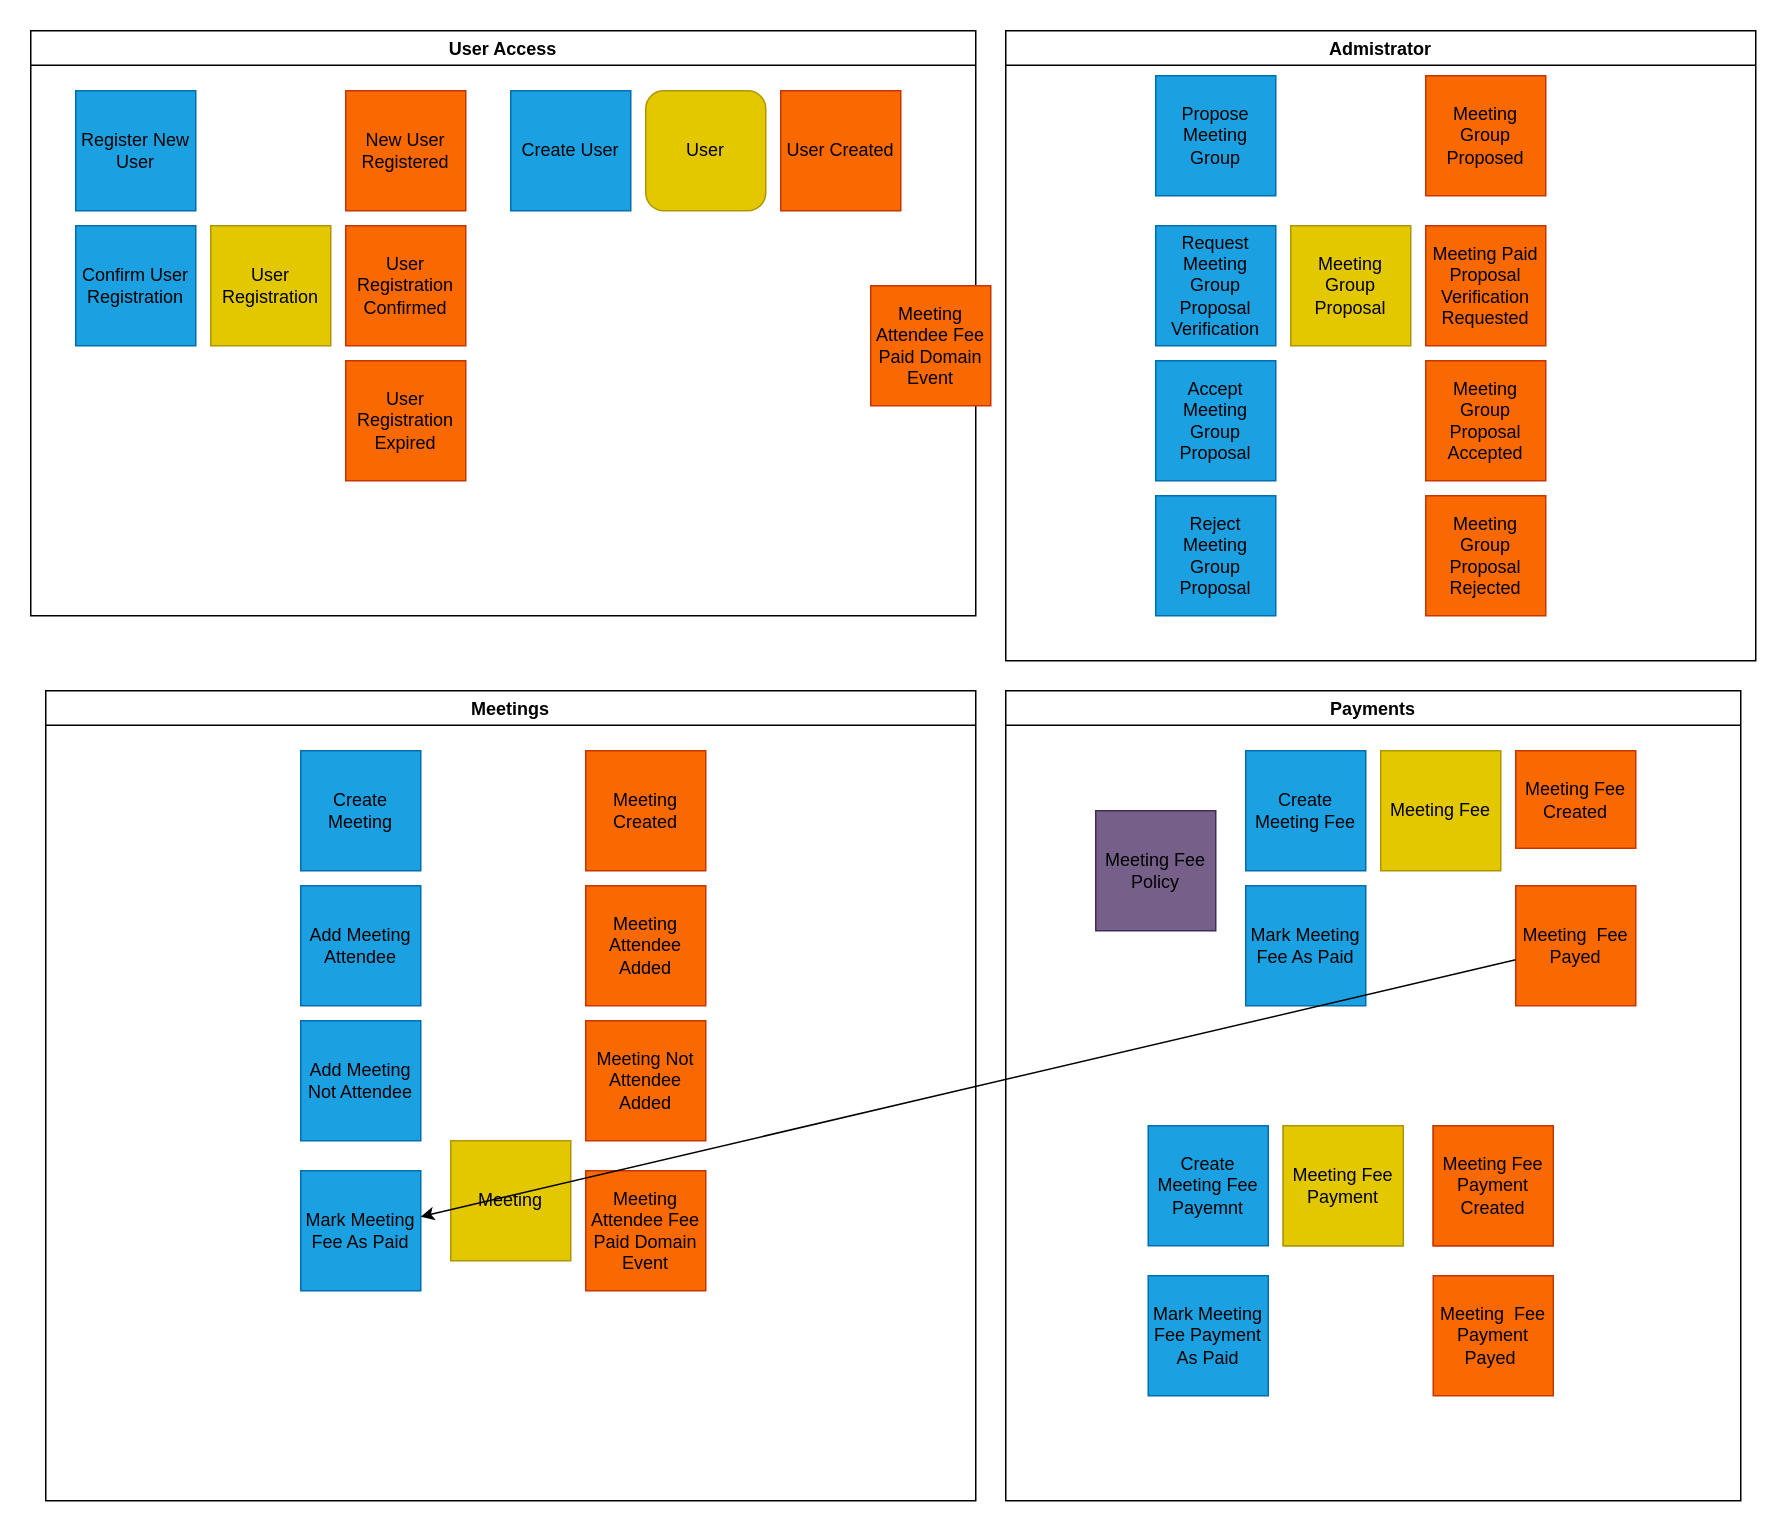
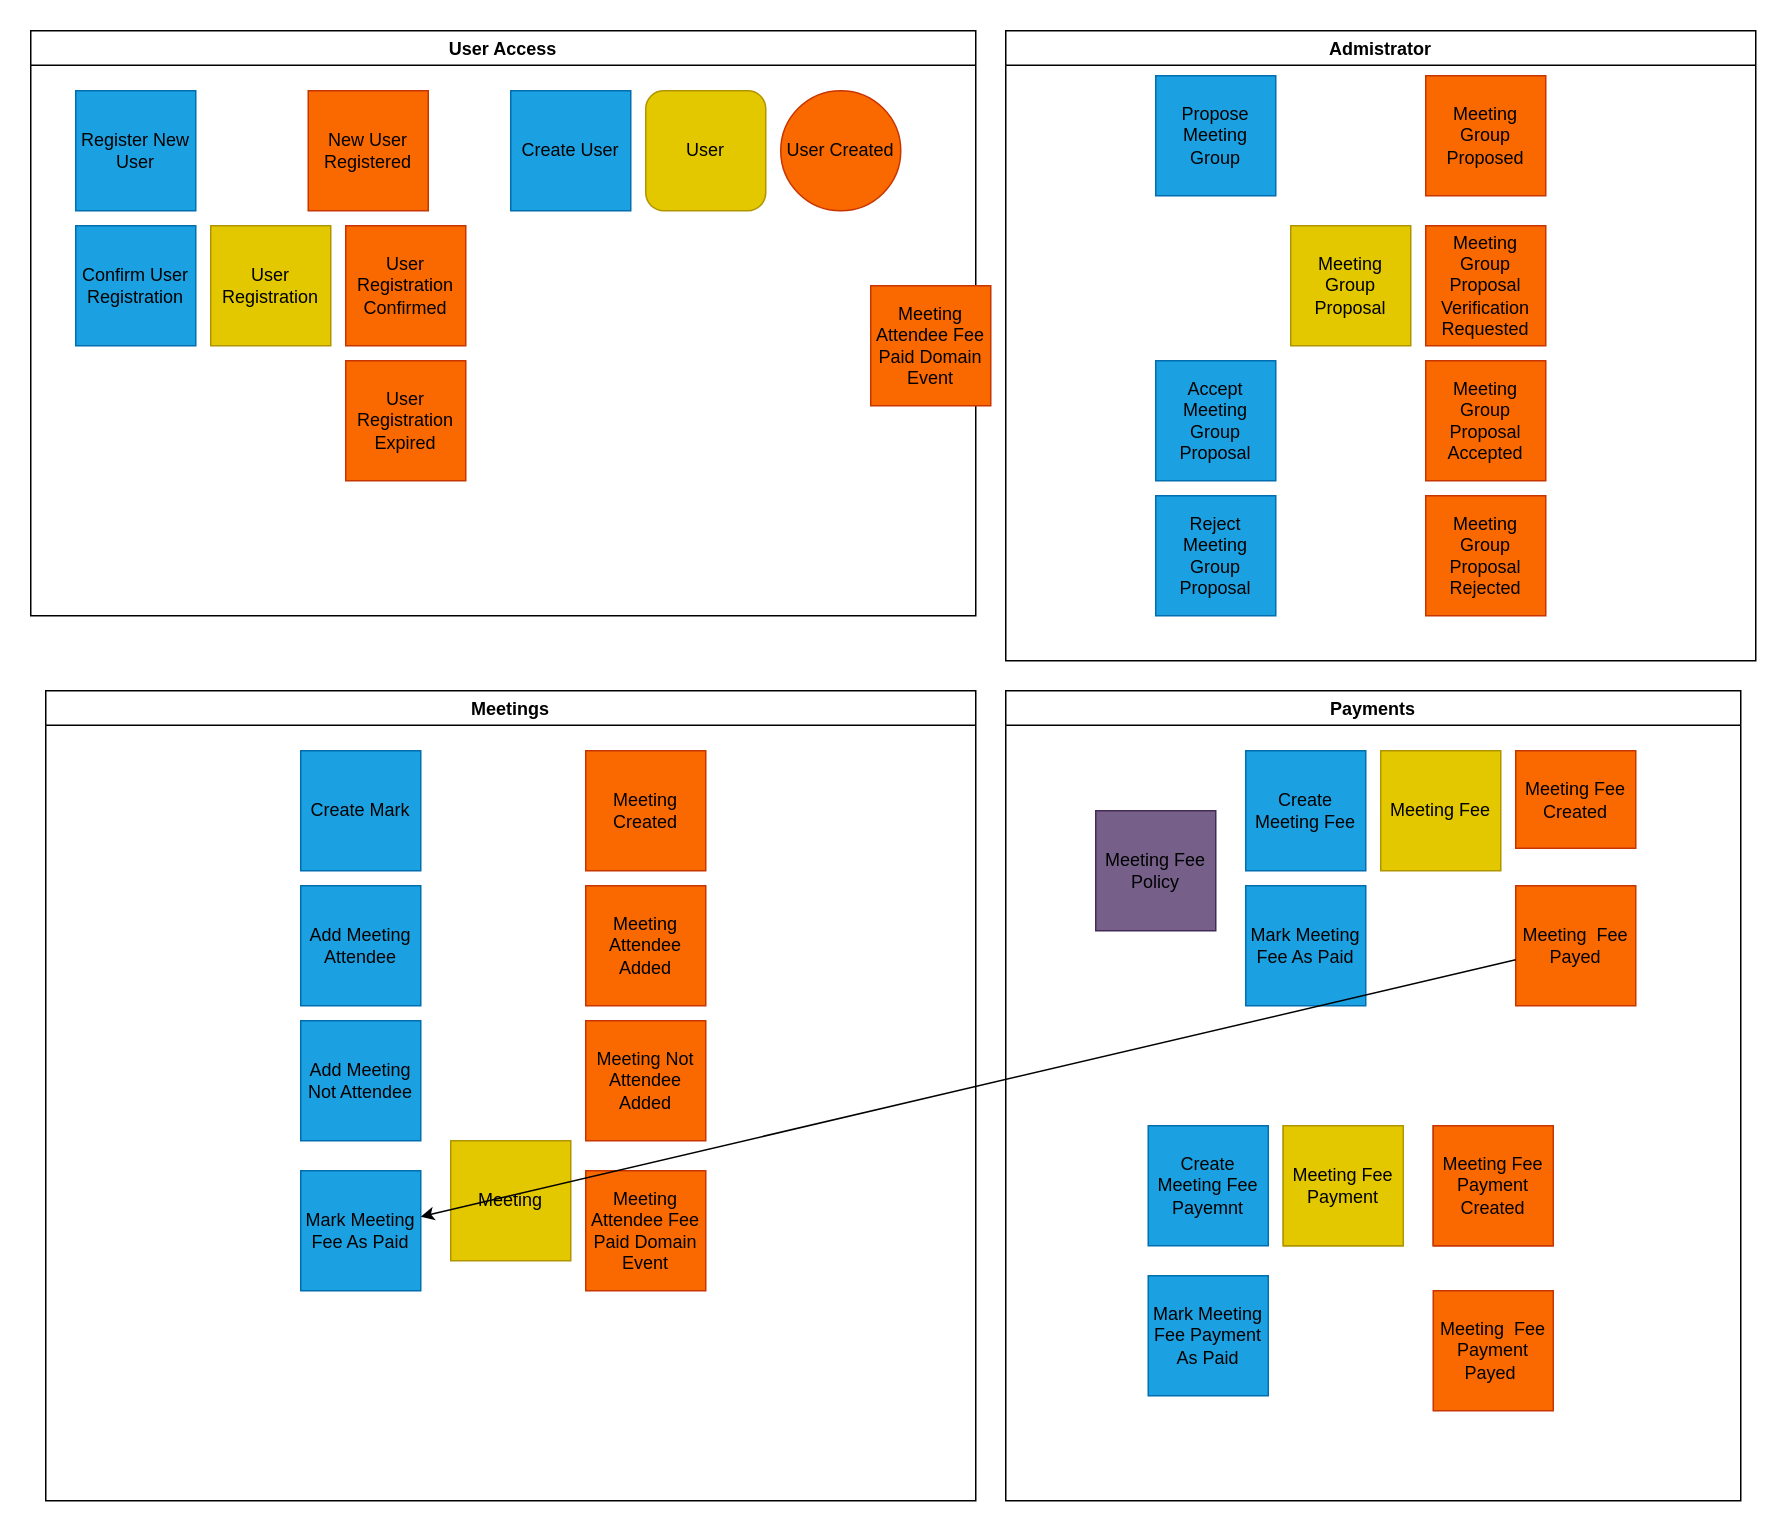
node "New User Registered": moved (406, 151) -> (368, 151)
node "User Created": shape rectangle -> ellipse
node "Request Meeting Group Proposal Verification": removed
node "Meeting Paid Proposal Verification Requested": label "Meeting Paid Proposal Verification Requested" -> "Meeting Group Proposal Verification Requested"
node "Create Meeting": label "Create Meeting" -> "Create Mark"
node "Meeting Fee Payment Payed": moved (1493, 1336) -> (1493, 1351)
